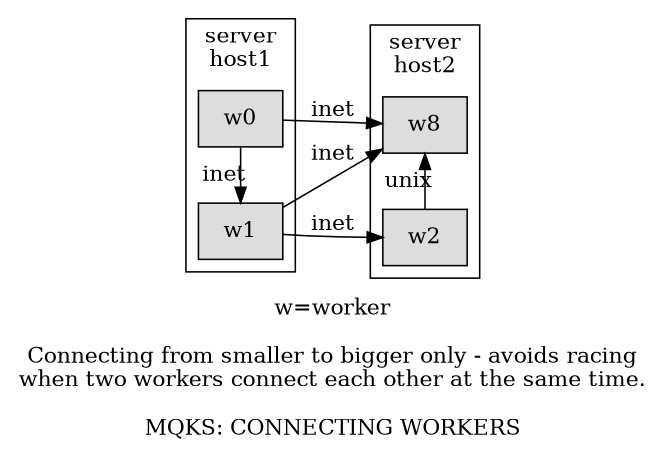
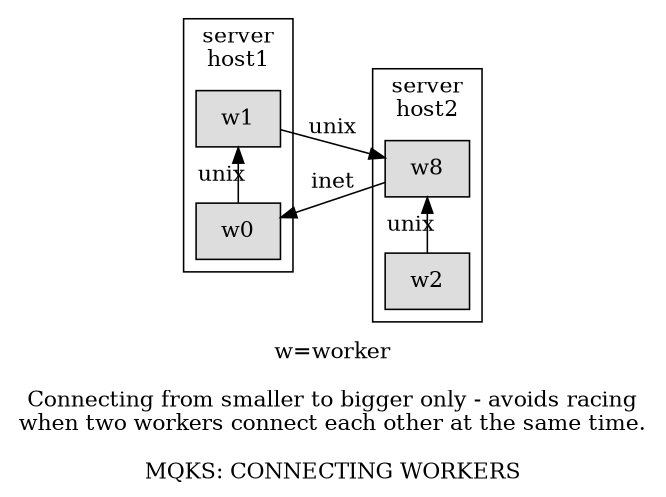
edge "w0" -> "w8": reversed
edge "w1" -> "w8": label "inet" -> "unix"
edge "w0" -> "w1": label "inet" -> "unix"
edge "w1" -> "w2": removed, label "inet"
